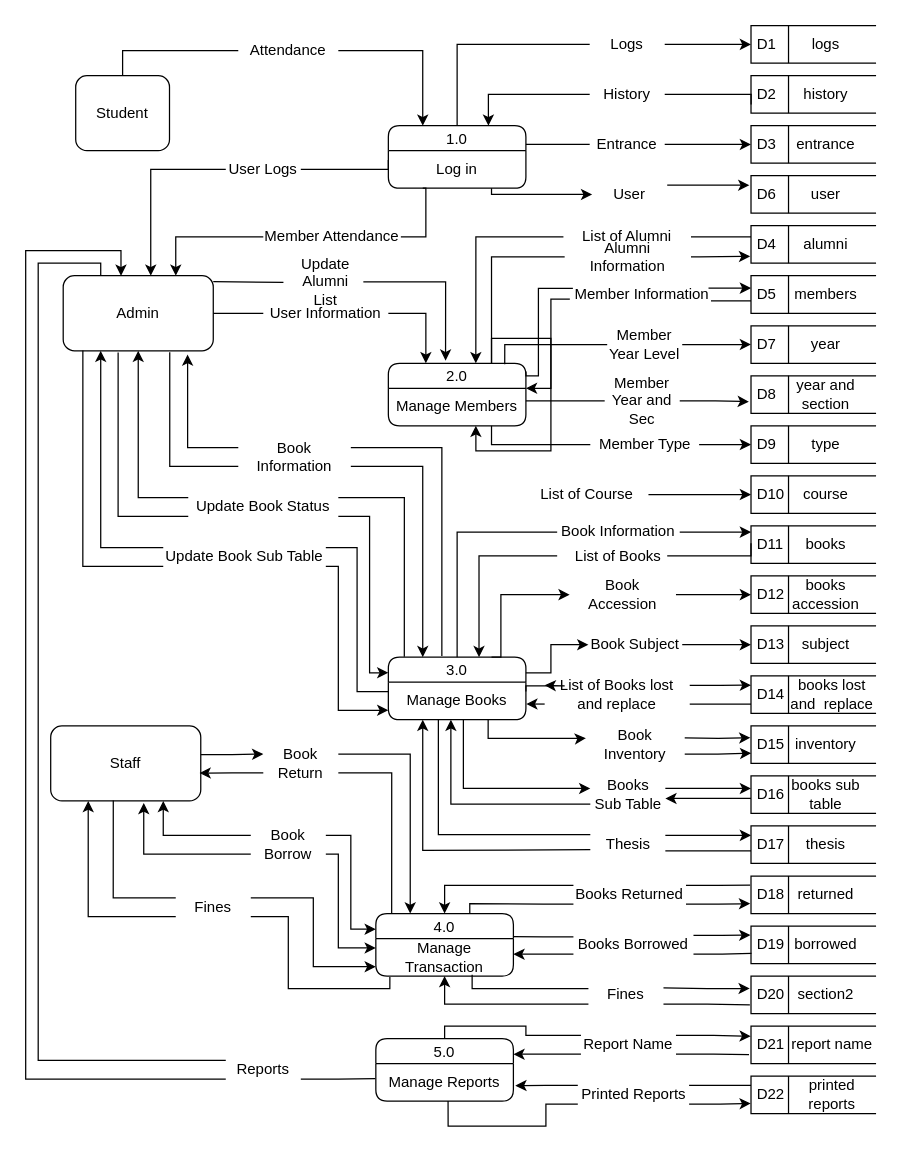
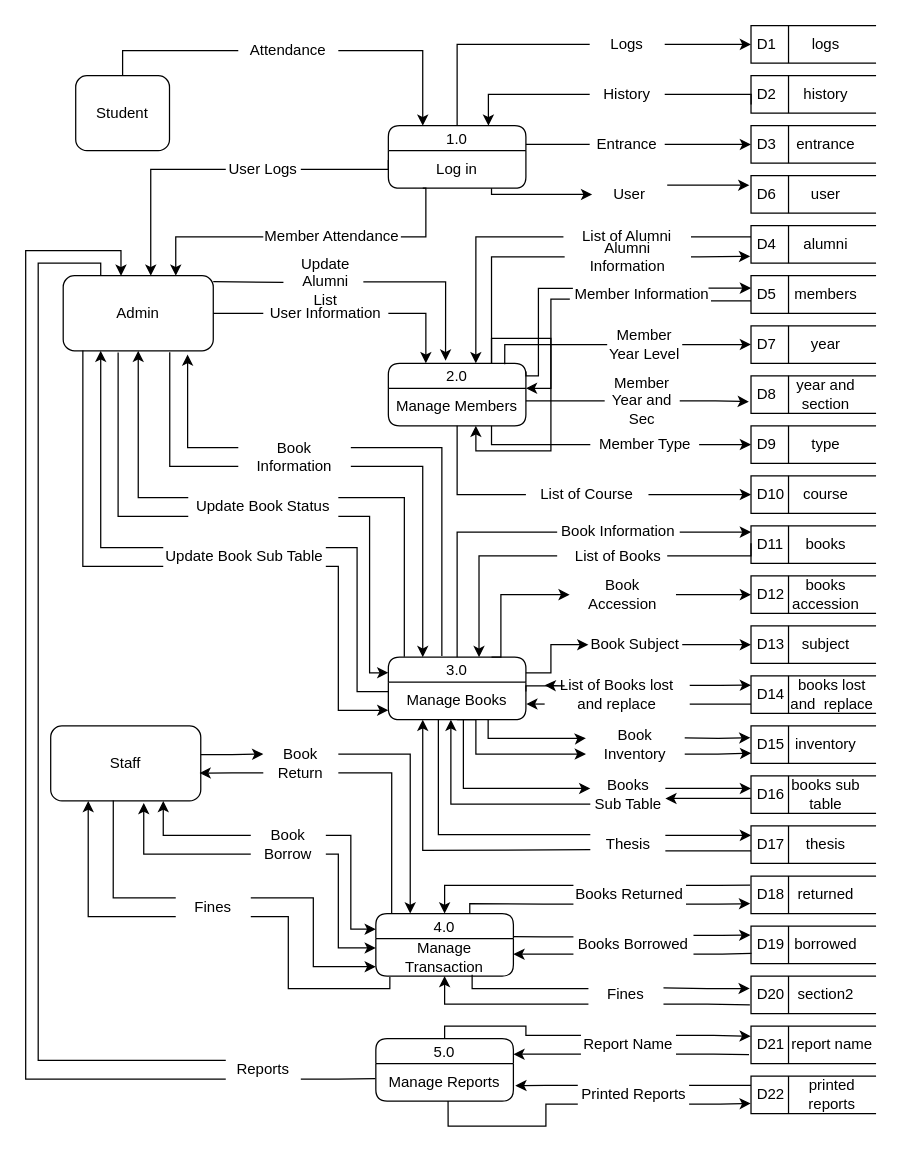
edge "Manage Members" -- "List of Course": added
edge "Manage Books" -> "Book Inventory": added
